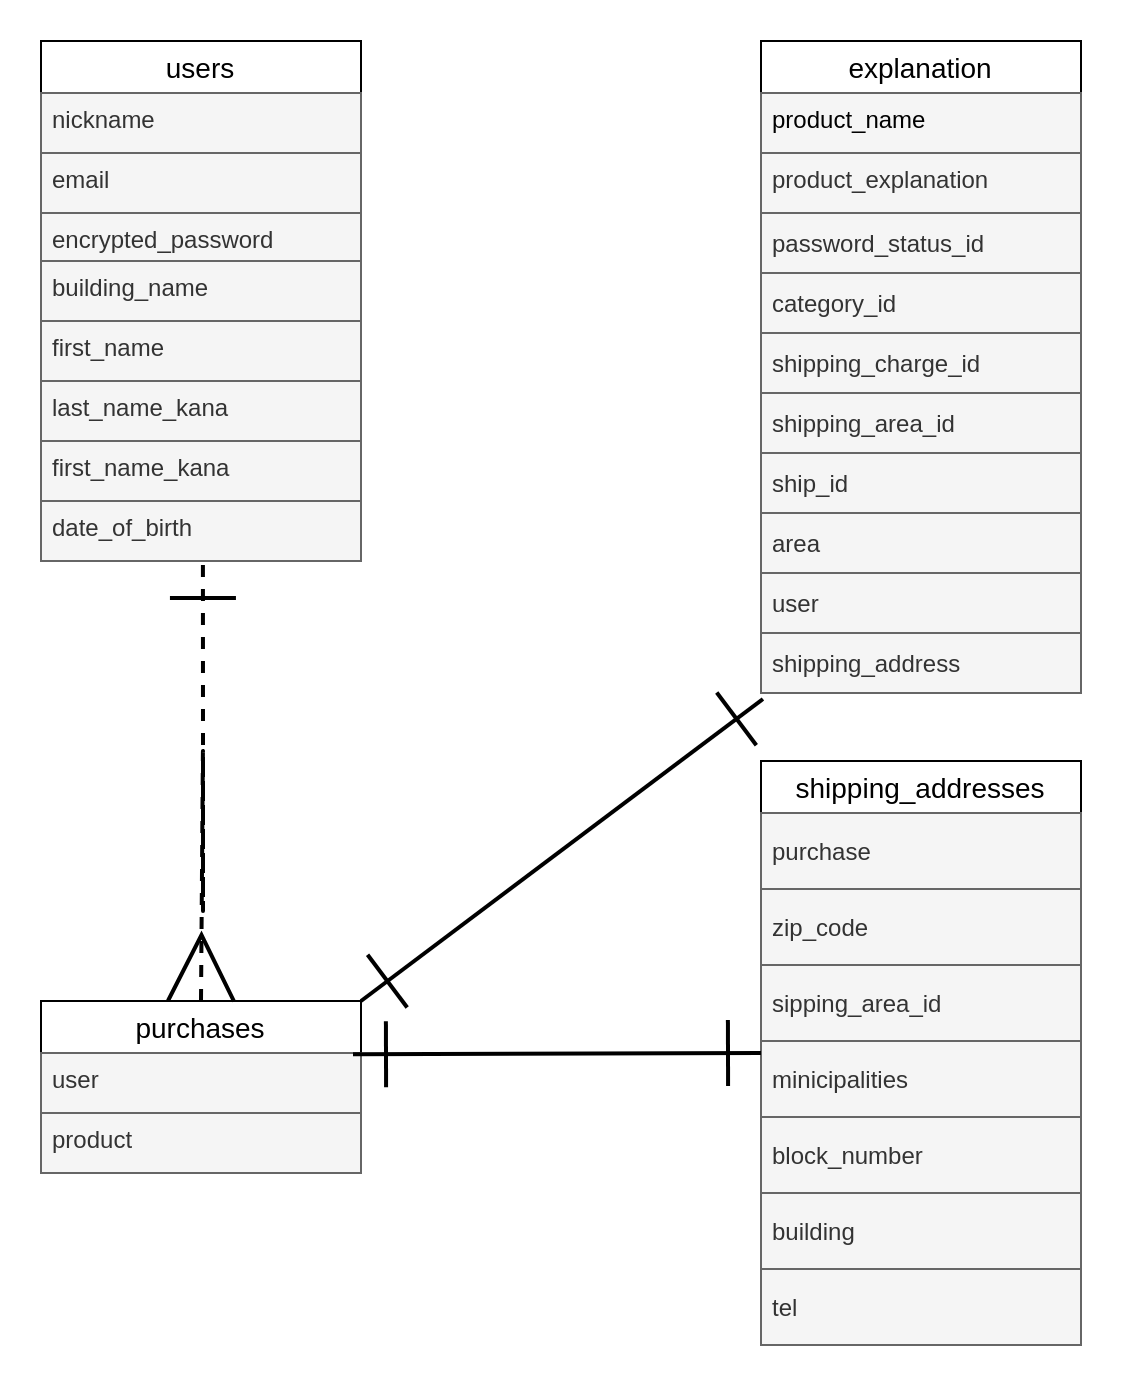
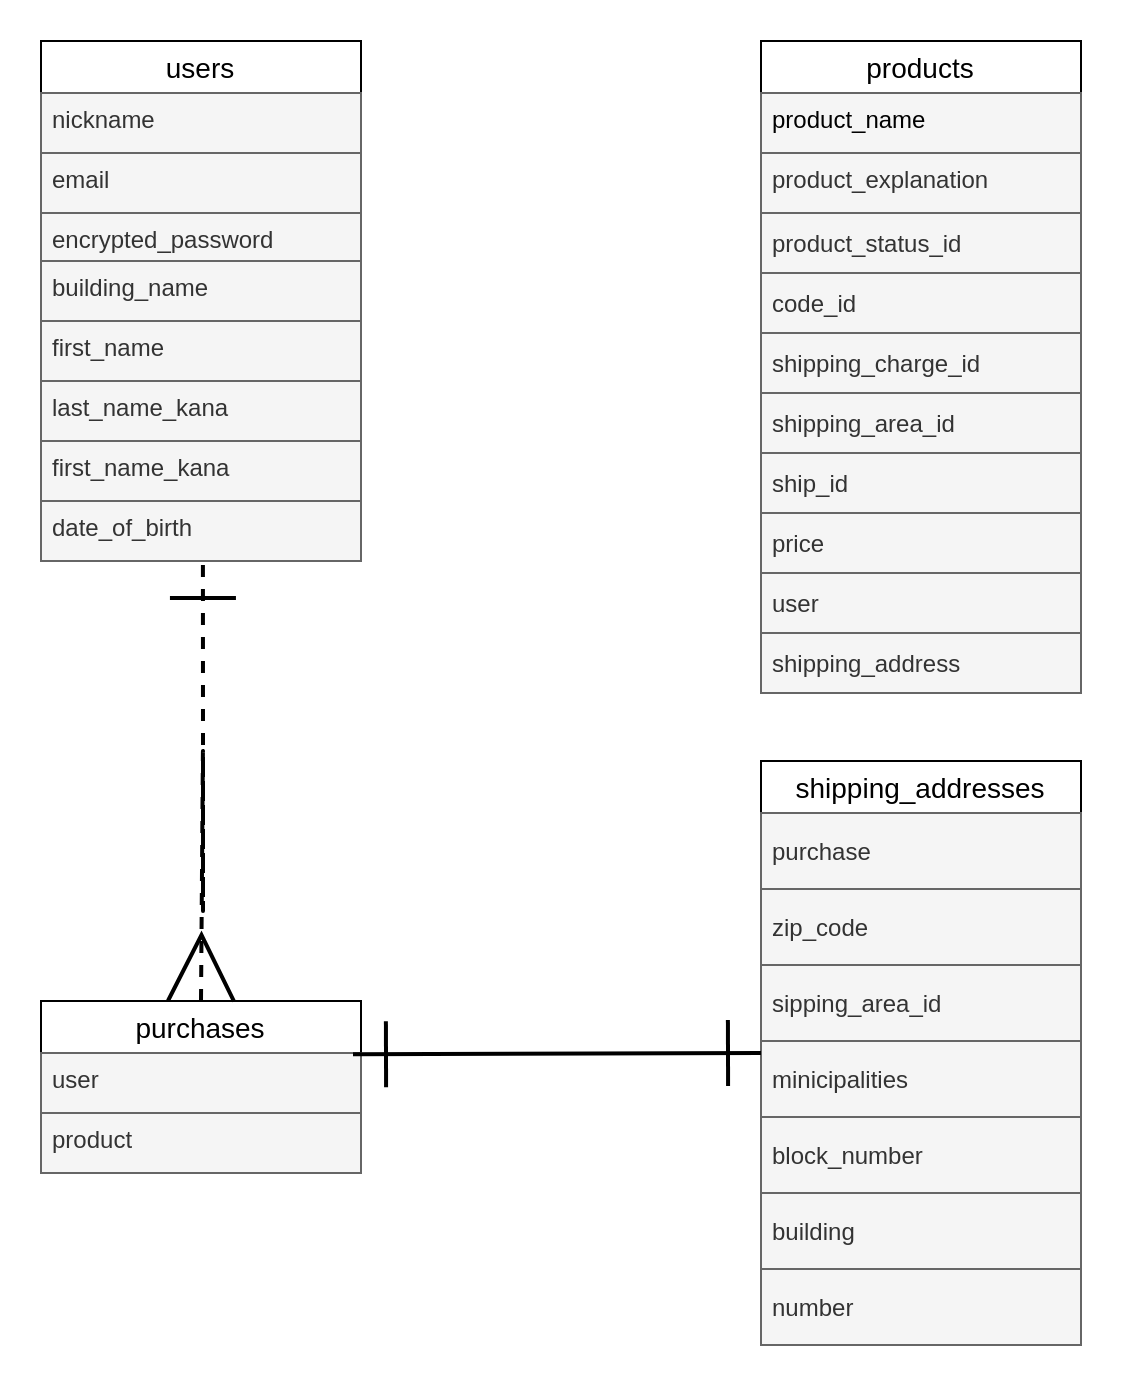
node "explanation": label "explanation" -> "products"
node "password_status_id": label "password_status_id" -> "product_status_id"
node "category_id": label "category_id" -> "code_id"
node "area": label "area" -> "price"
edge "shipping_address" -- "purchases": removed
node "tel": label "tel" -> "number"
